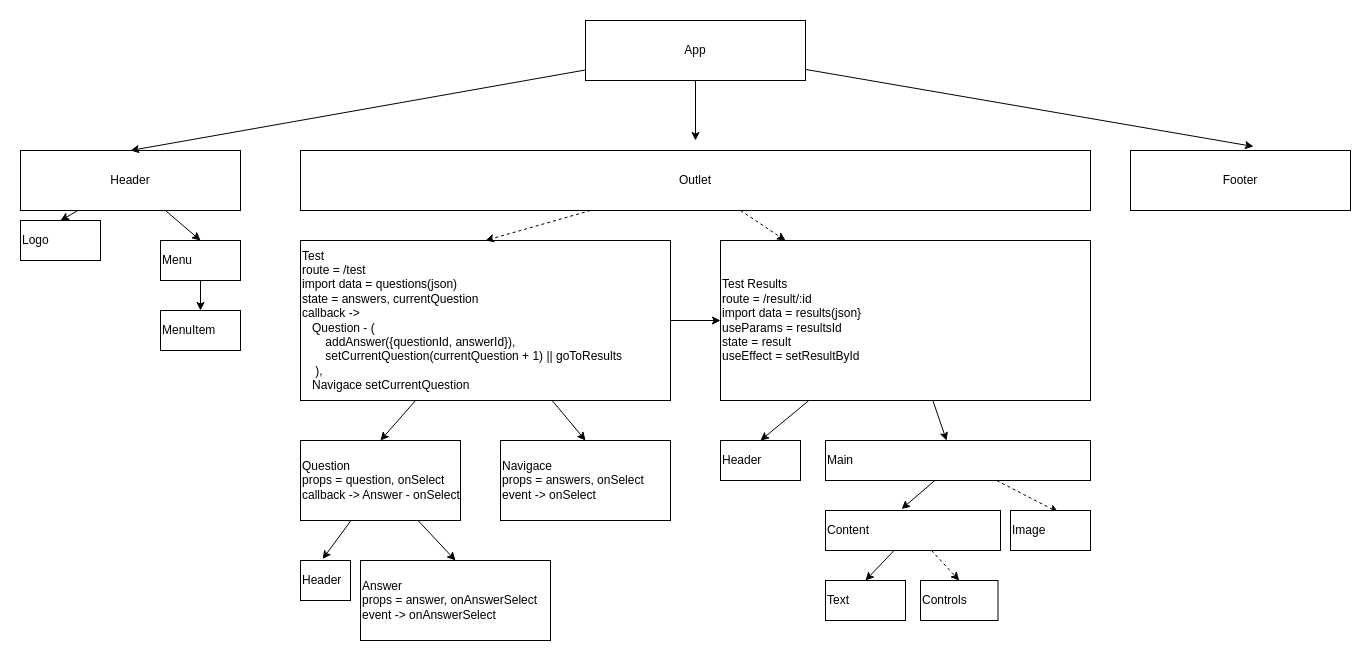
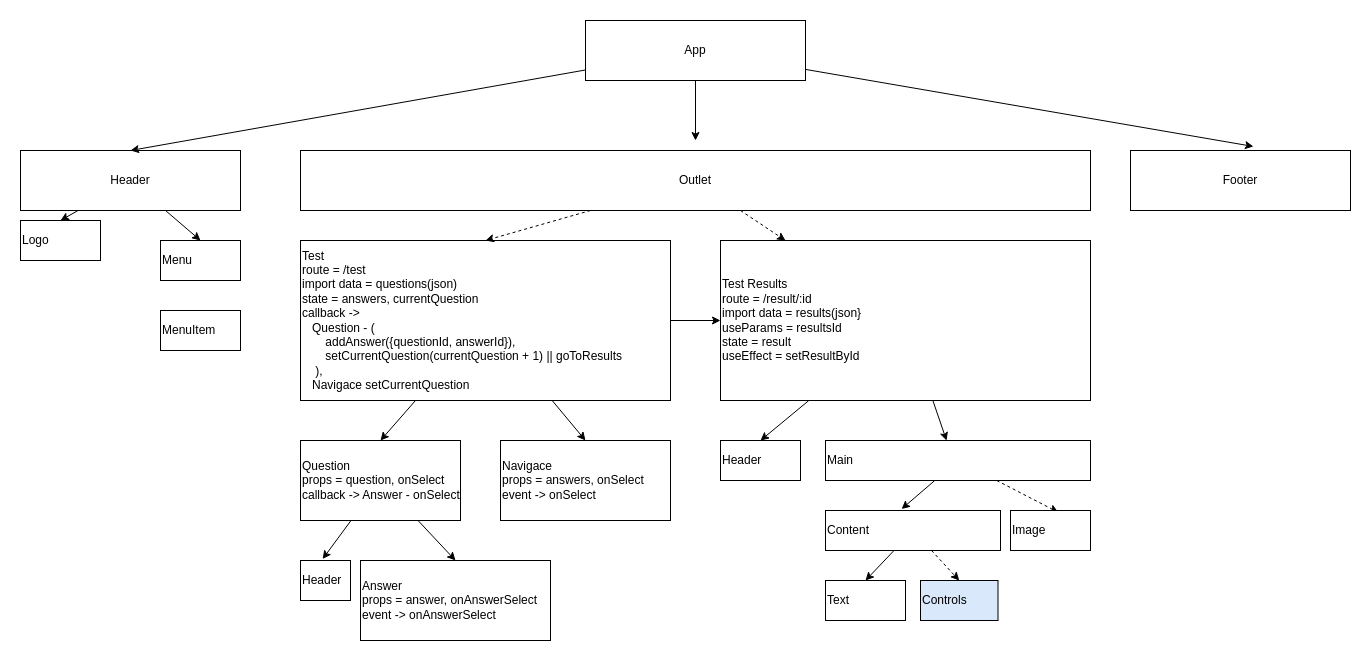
edge "Menu" -> "MenuItem": removed
node "Controls": fillcolor #ffffff -> #dae8fc
